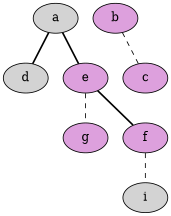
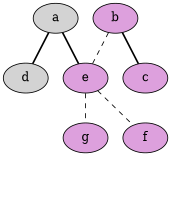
edge "b" -- "e": added
edge "b" -- "c": style dashed -> bold
edge "e" -- "f": style bold -> dashed
node "i": removed
